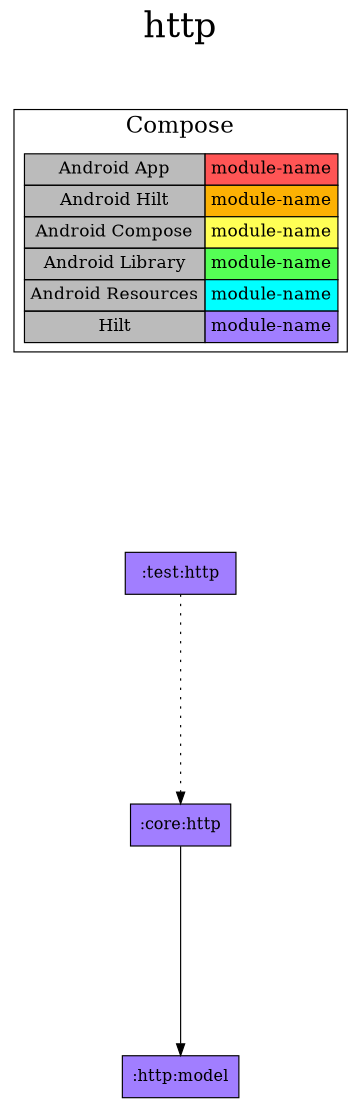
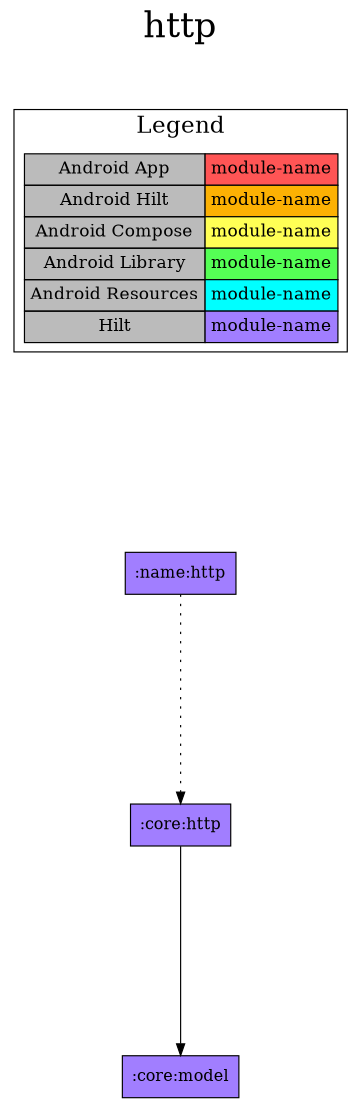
cluster "Compose": label "Compose" -> "Legend"
node ":test:http": label ":test:http" -> ":name:http"
node ":http:model": label ":http:model" -> ":core:model"
